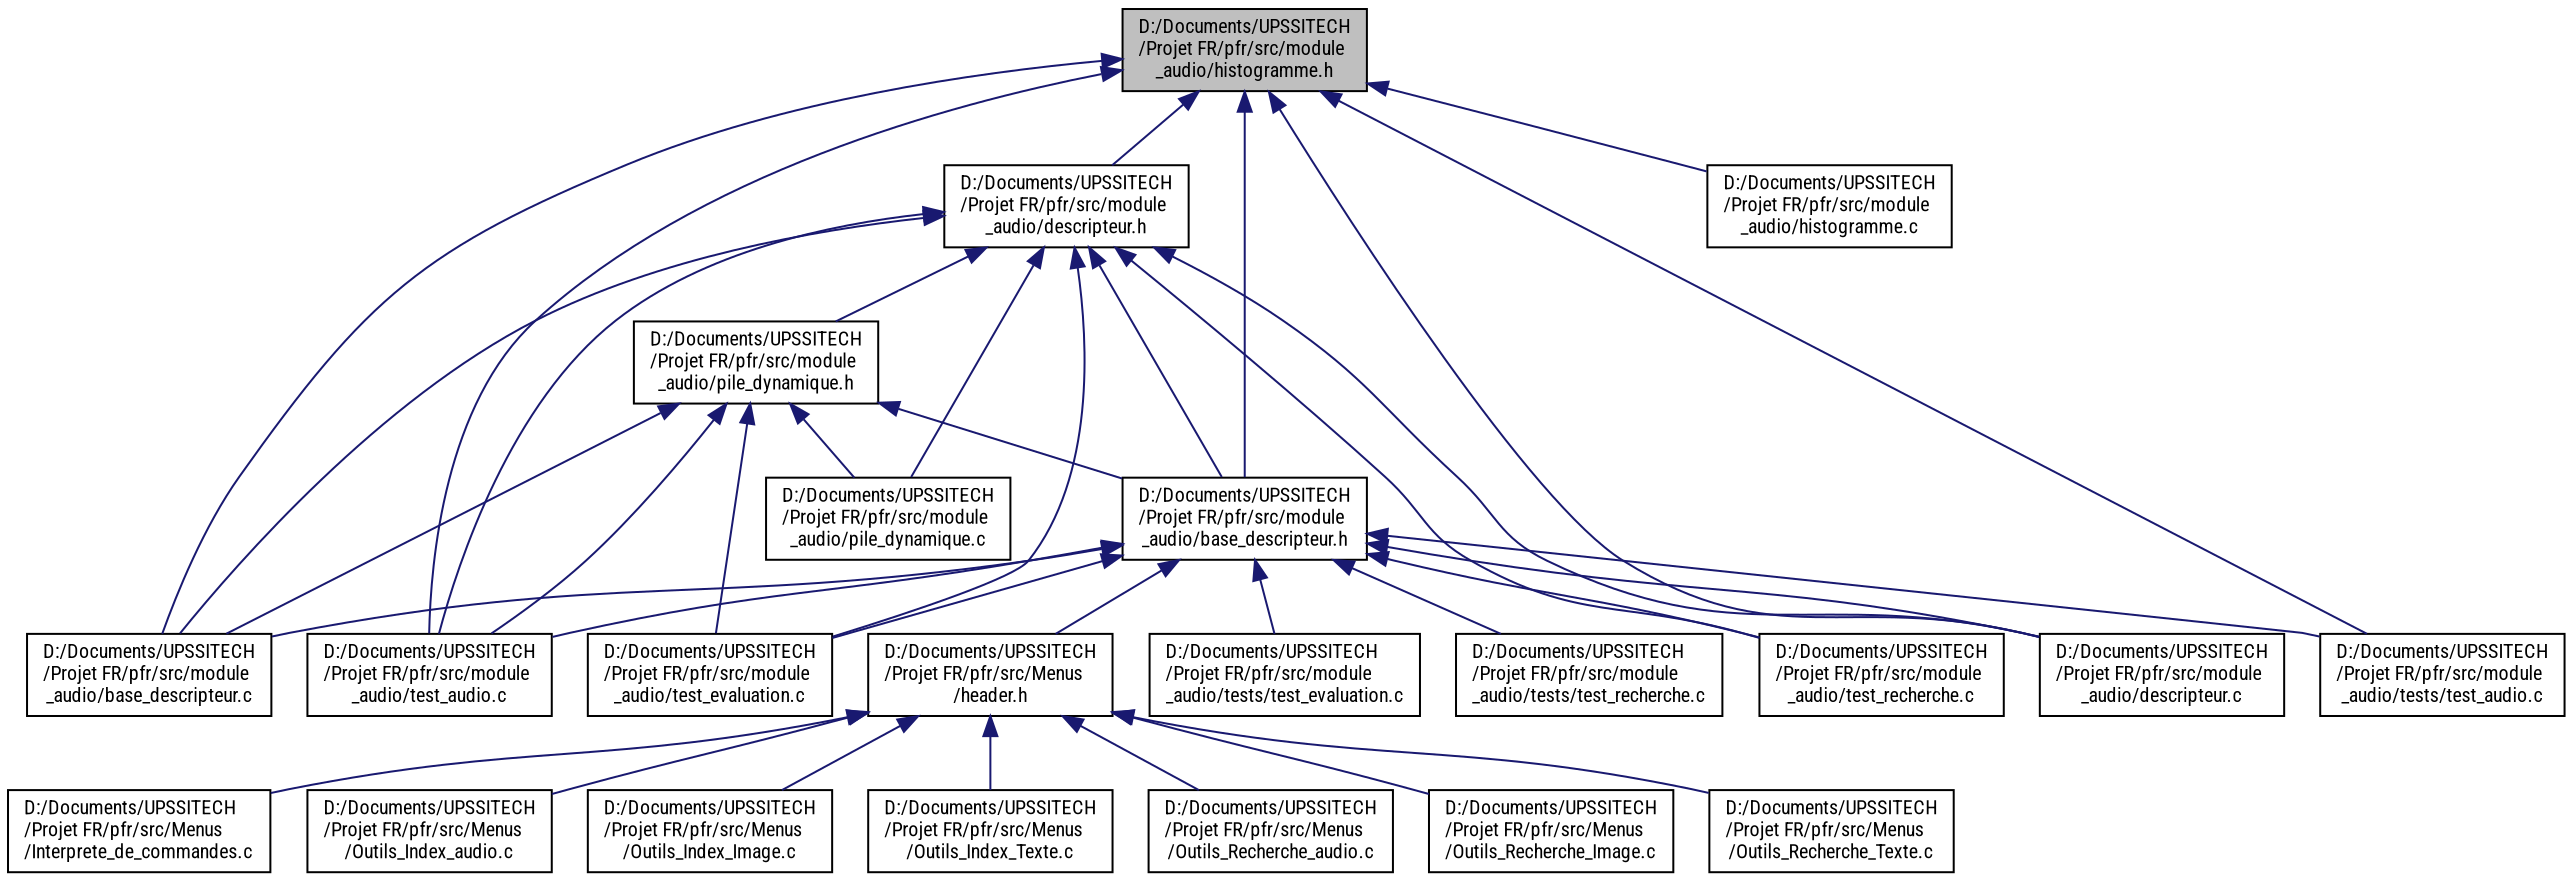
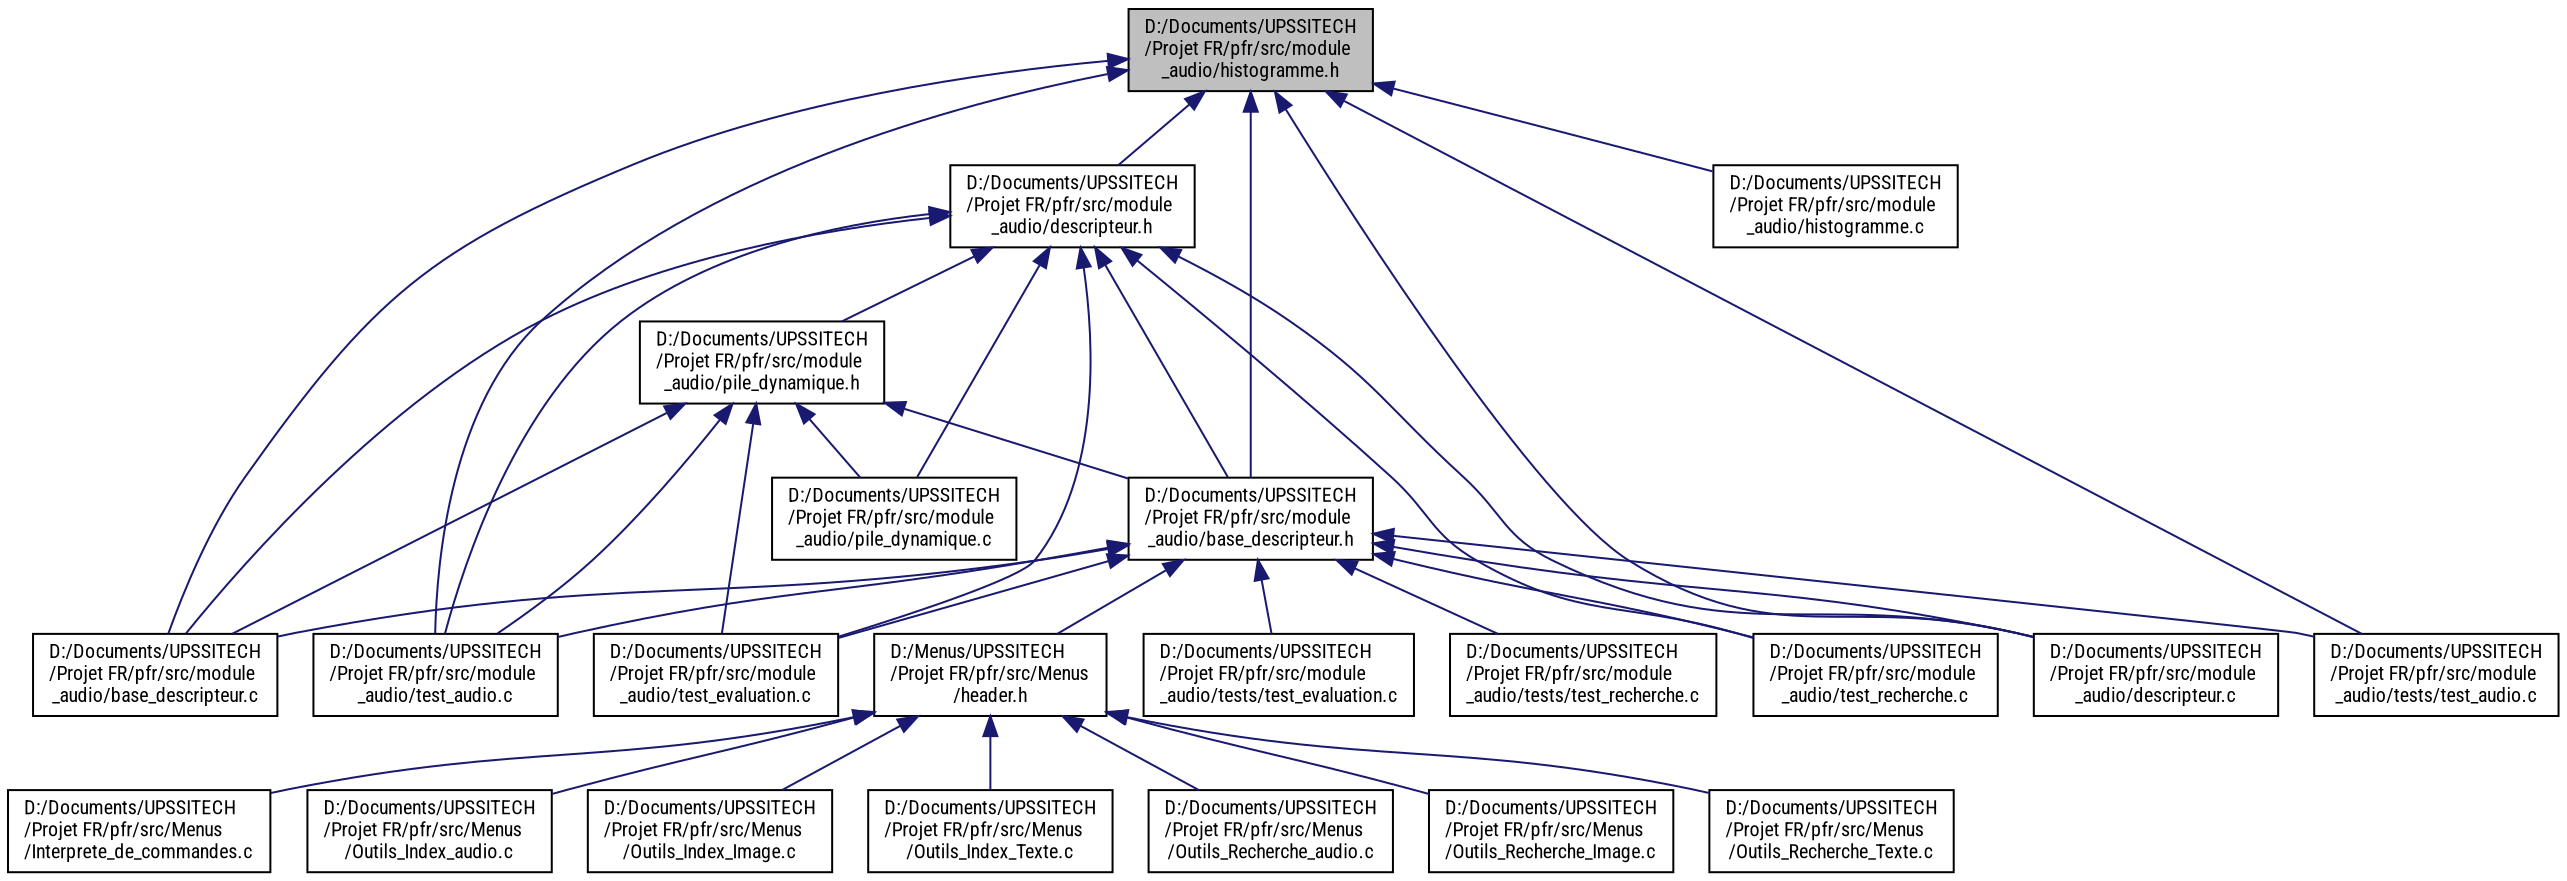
node "D:/Documents/UPSSITECH /Projet FR/pfr/src/Menus /header.h": label "D:/Documents/UPSSITECH /Projet FR/pfr/src/Menus /header.h" -> "D:/Menus/UPSSITECH /Projet FR/pfr/src/Menus /header.h"
